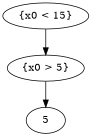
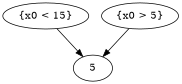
edge "{x0 < 15}" -> "{x0 > 5}": now "{x0 < 15}" -> "5"
